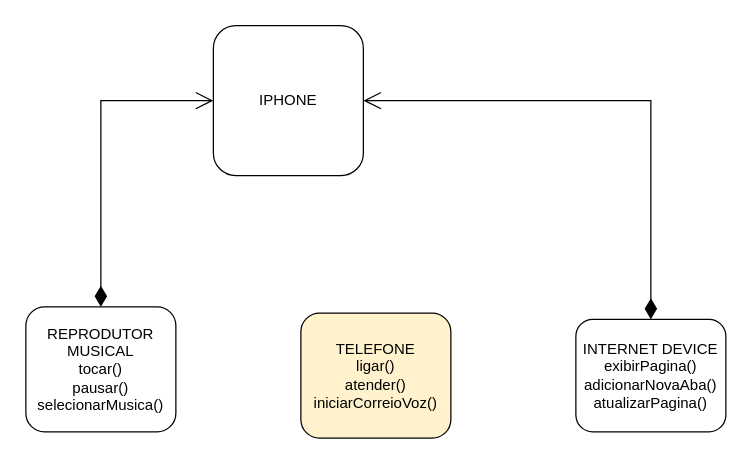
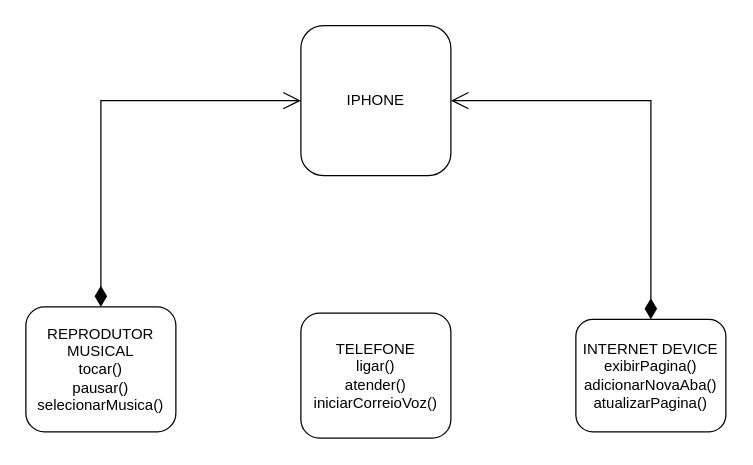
node "IPHONE": moved (288, 101) -> (376, 101)
node "TELEFONE ligar() atender() iniciarCorreioVoz()": fillcolor #fff2cc -> #ffffff
